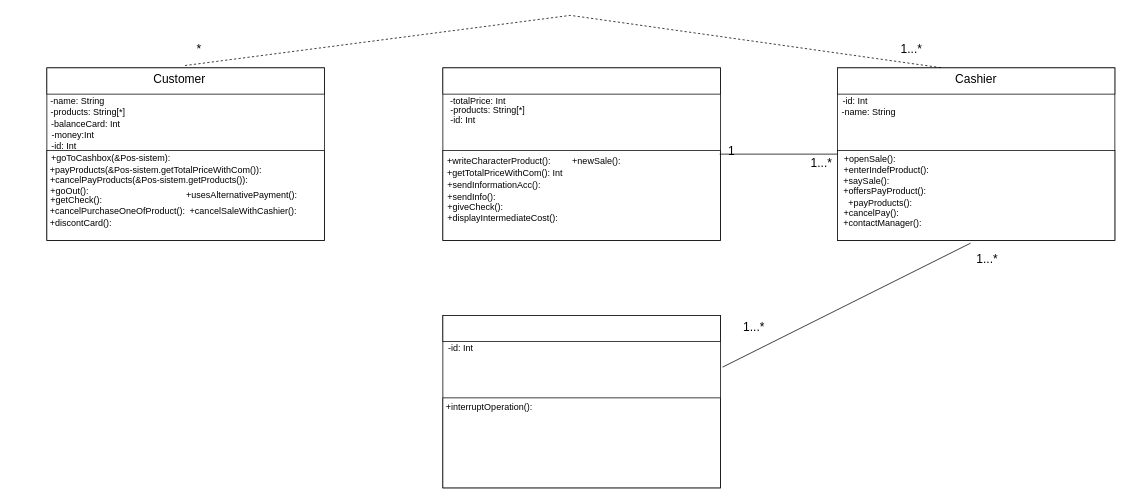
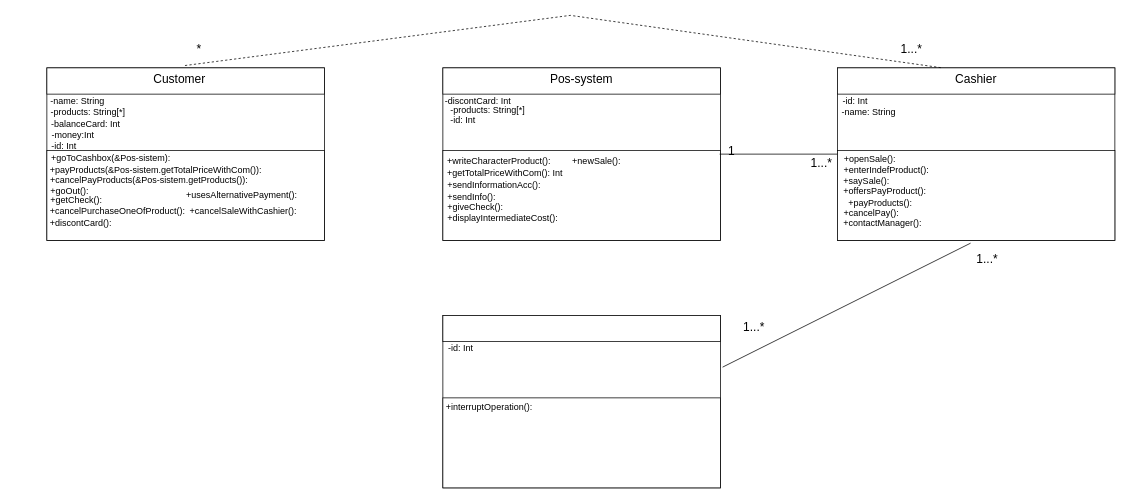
node "Pos-system": added
node "-totalPrice: Int": label "-totalPrice: Int" -> "-discontCard: Int"
